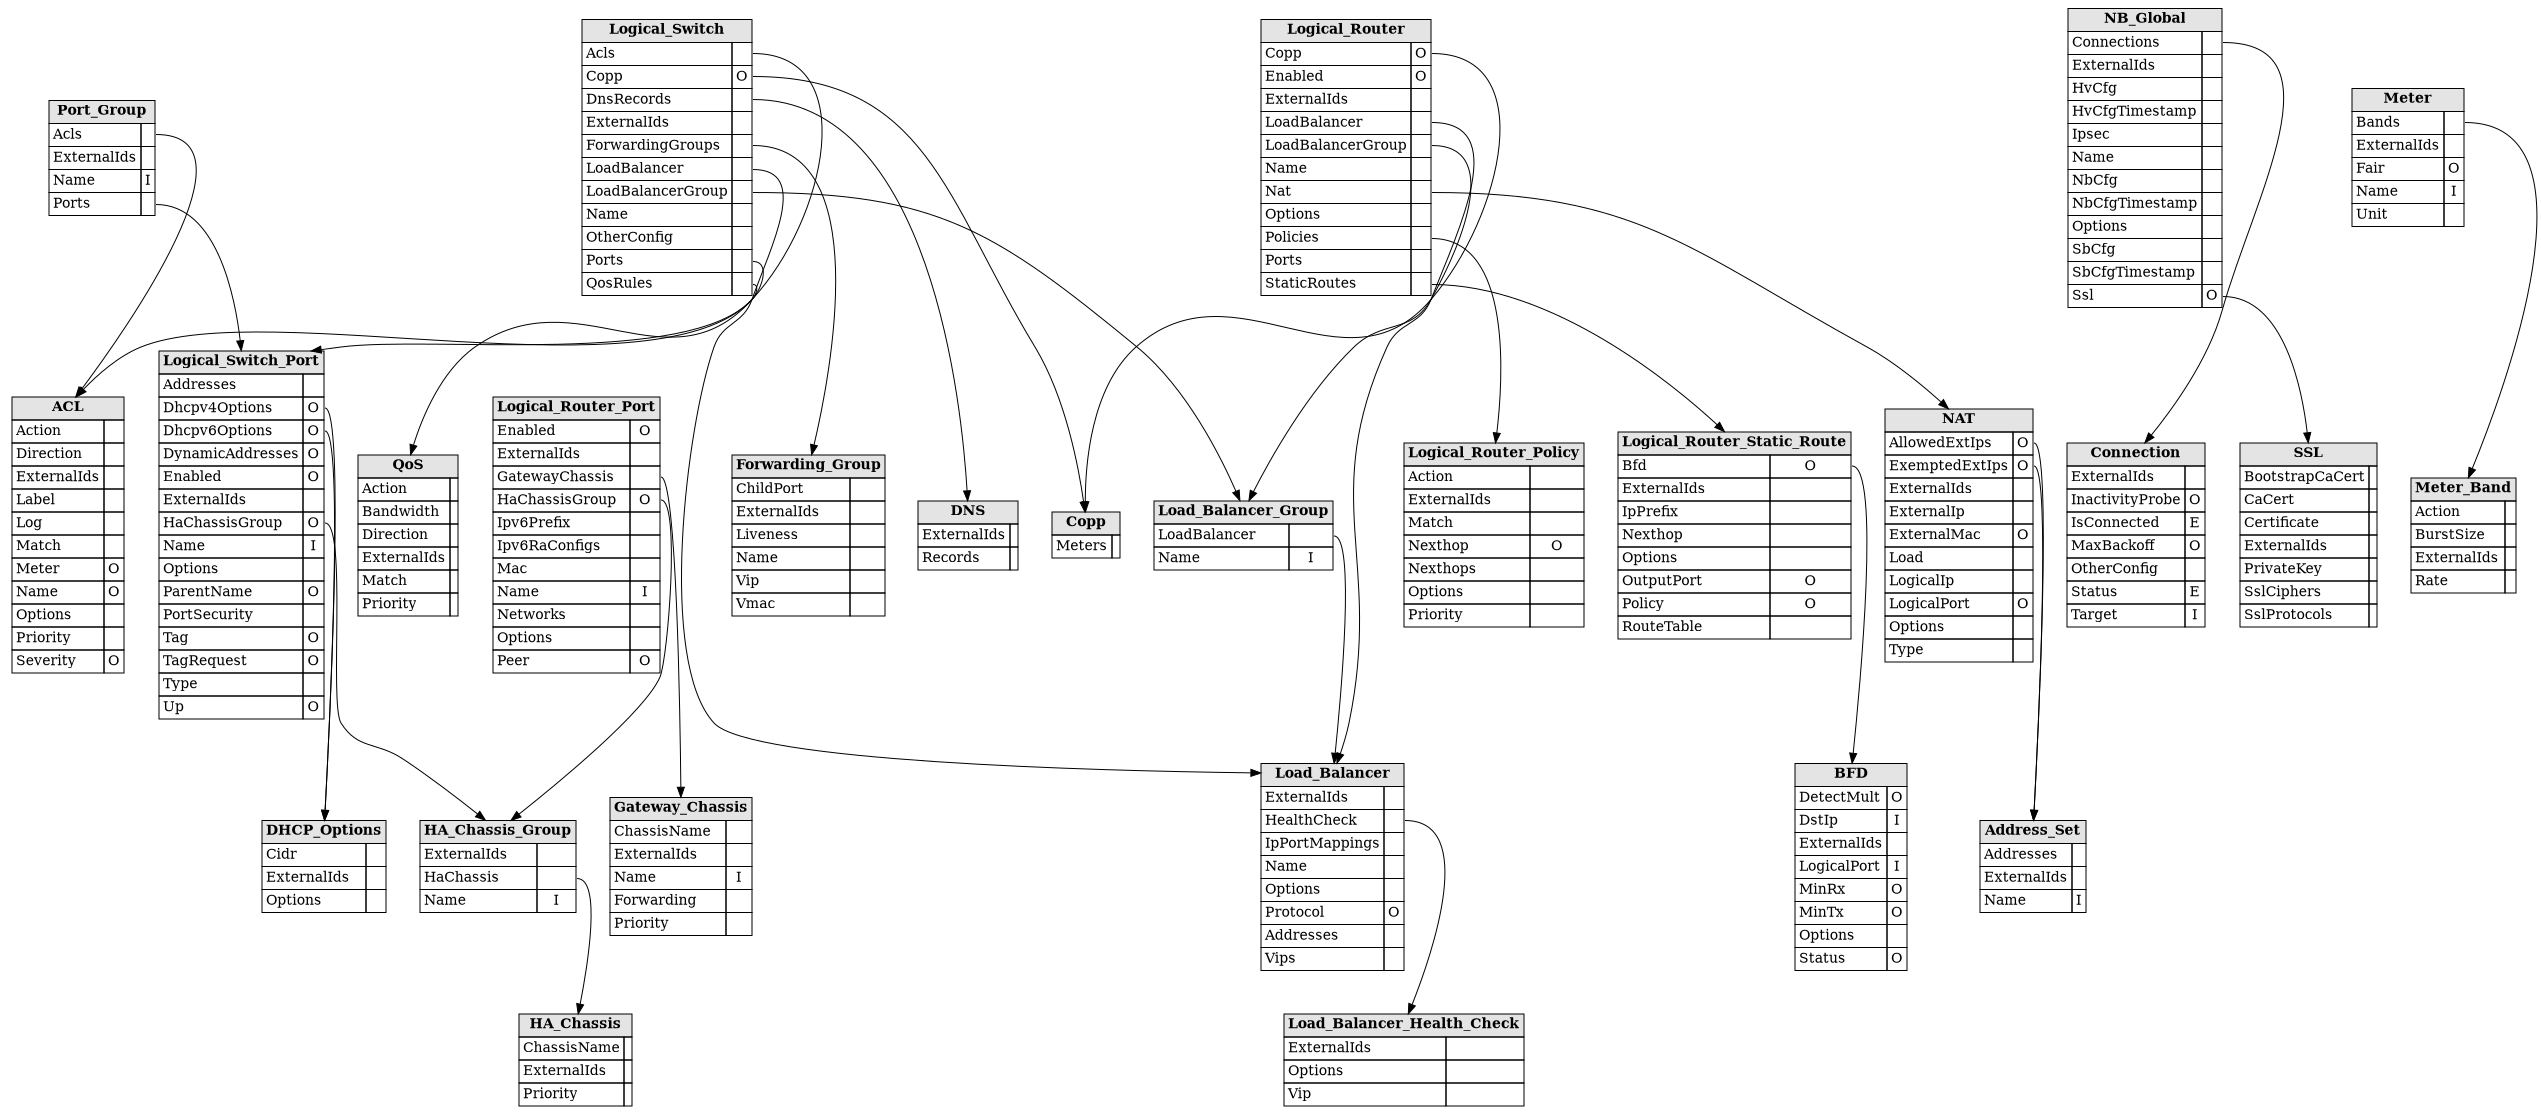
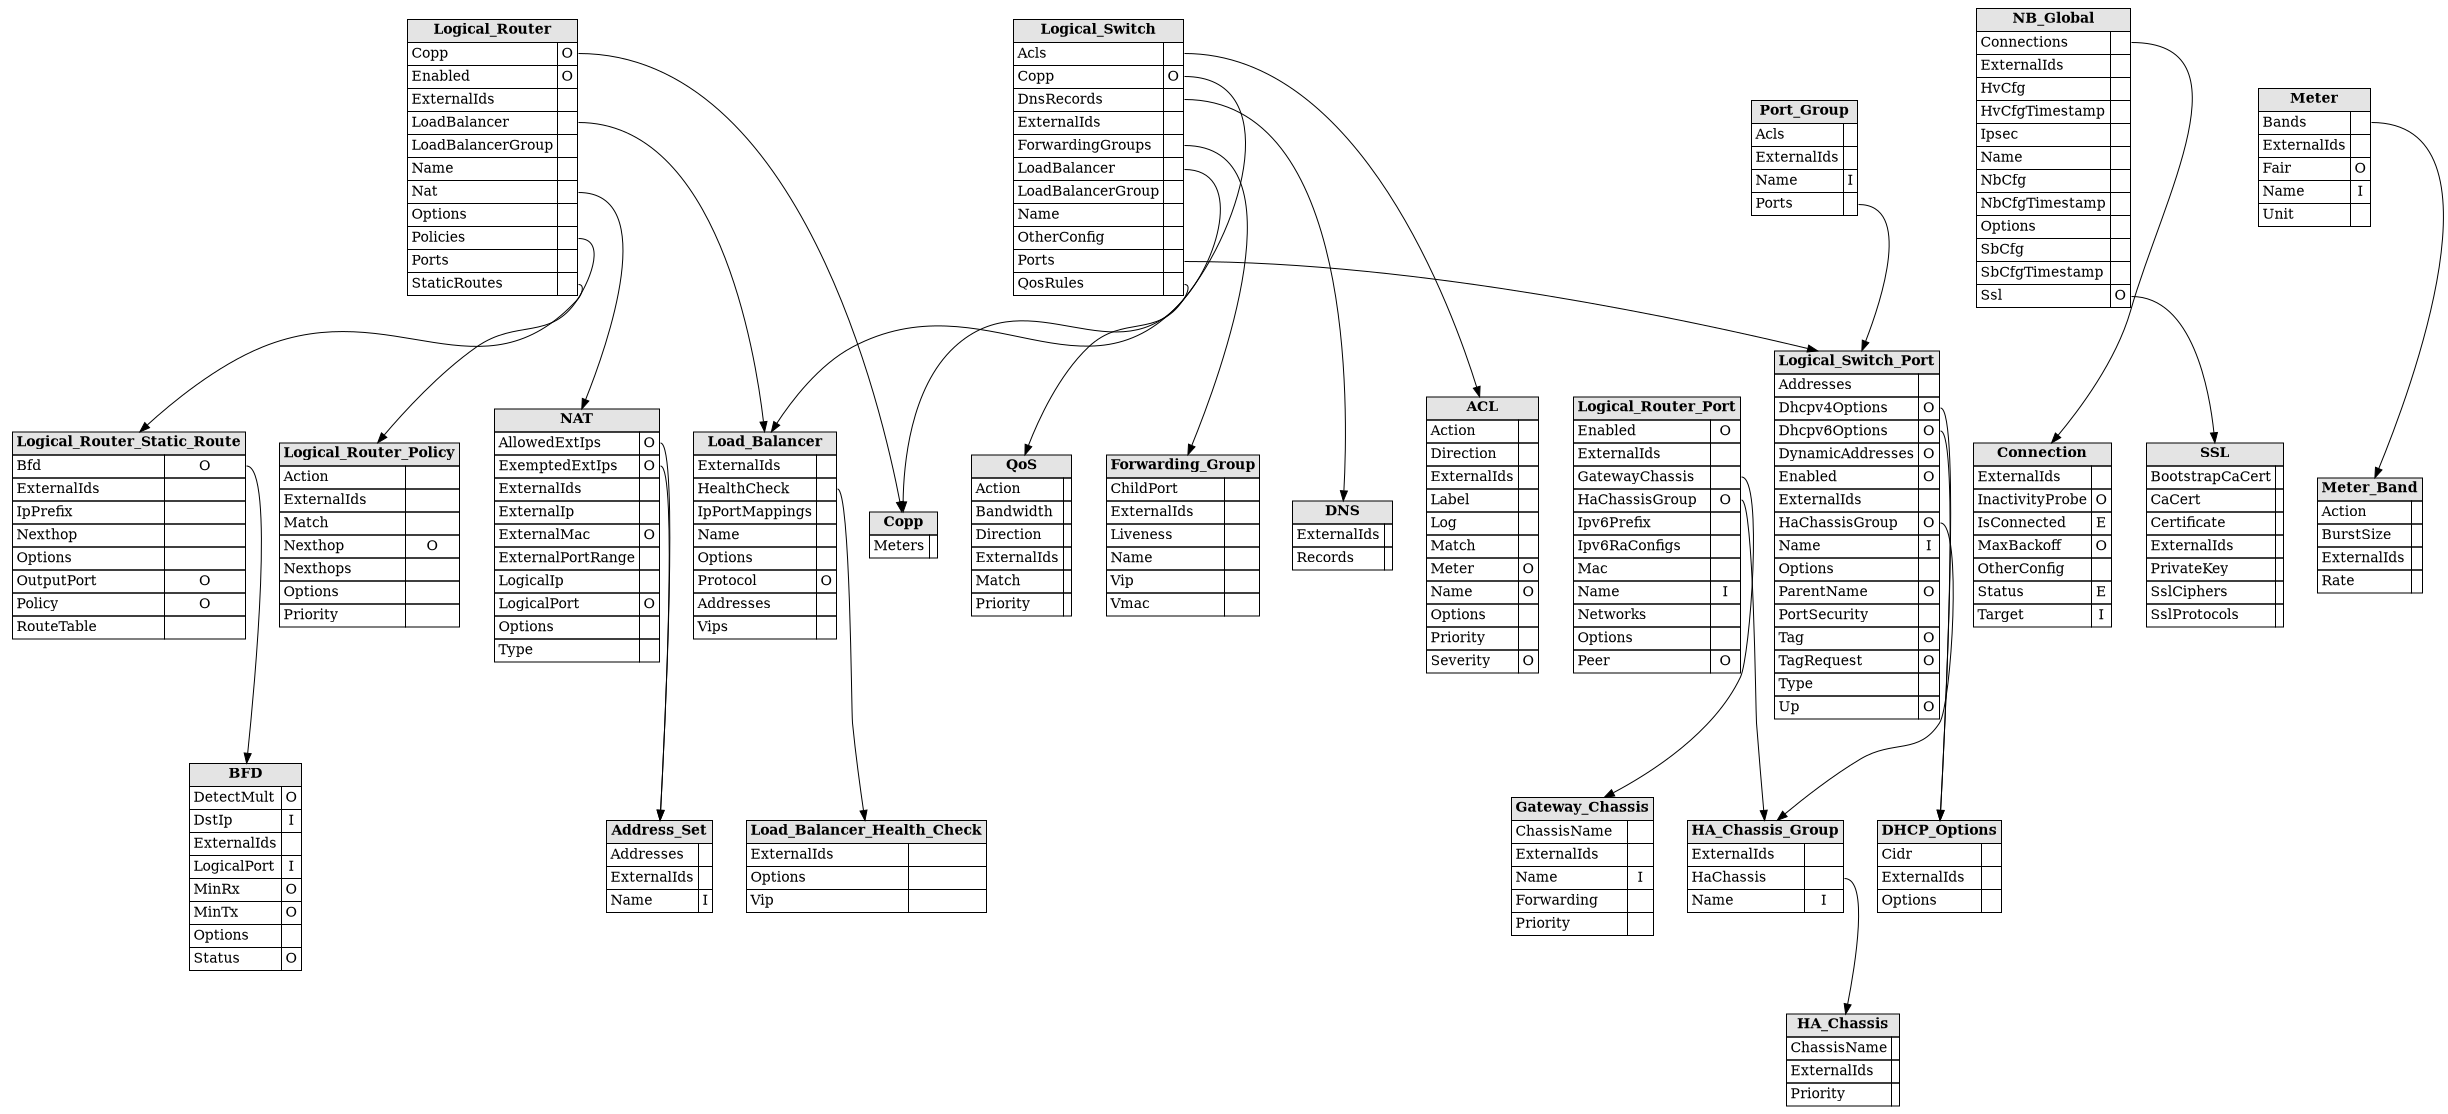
edge "Port_Group" -> "ACL": removed
node "Load_Balancer_Group": removed
node "NAT": text "Load" -> "ExternalPortRange"
